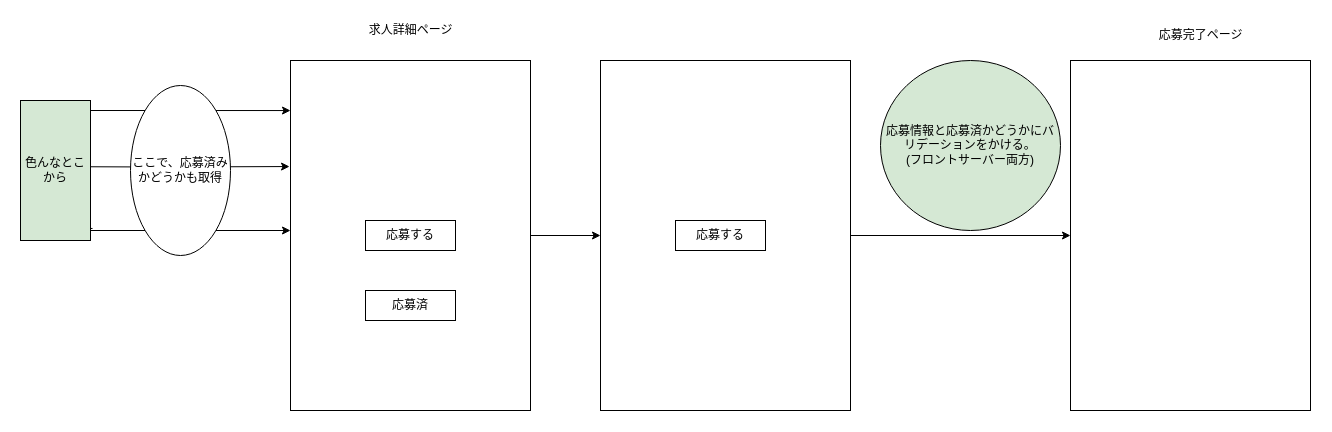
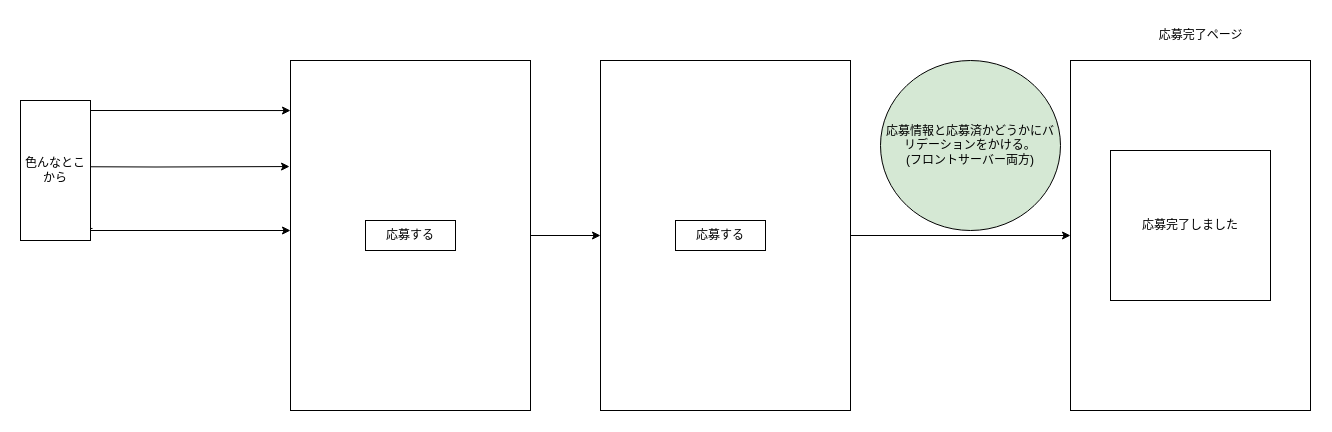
node "求人詳細ページ": removed
node "色んなとこから": fillcolor #d5e8d4 -> #ffffff
node "ここで、応募済みかどうかも取得": removed
node "応募完了しました": added
node "応募済": removed
